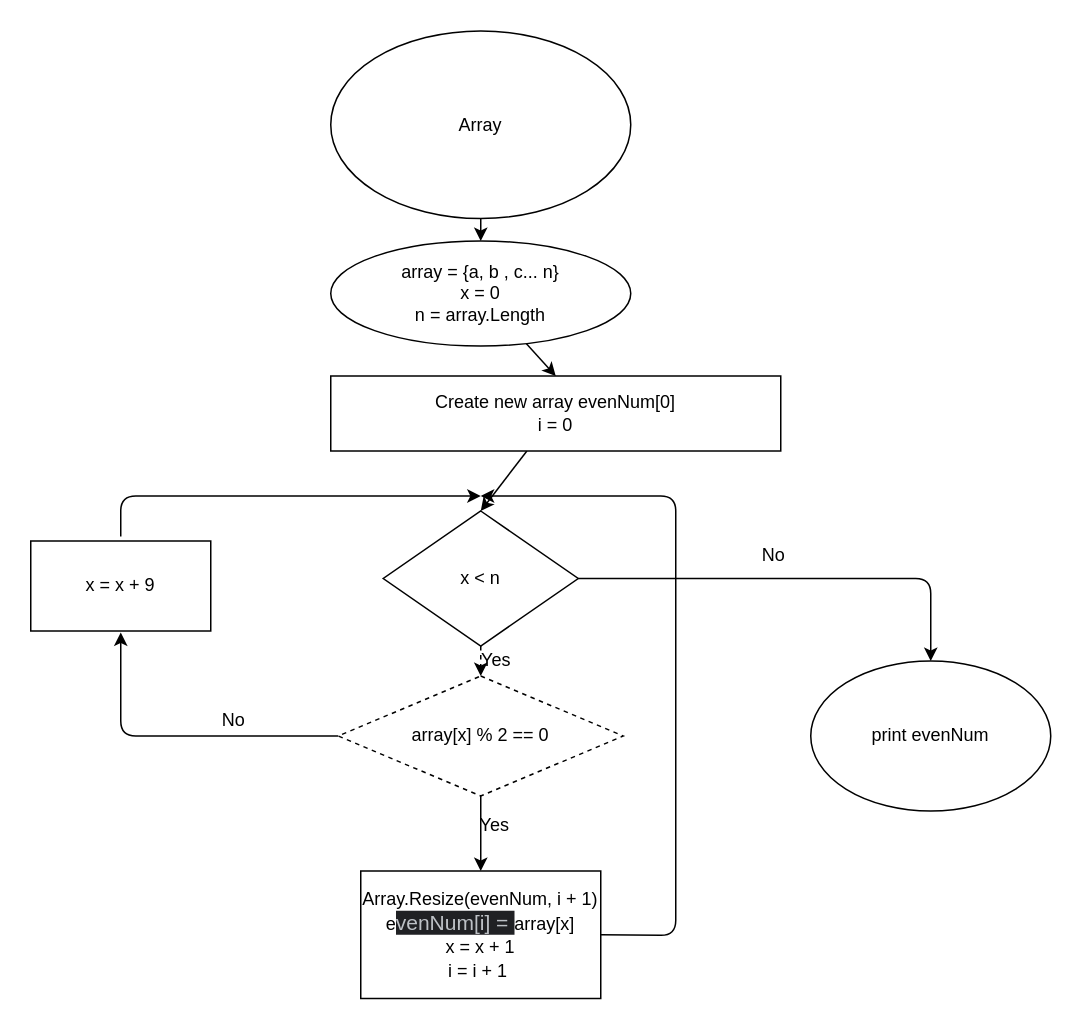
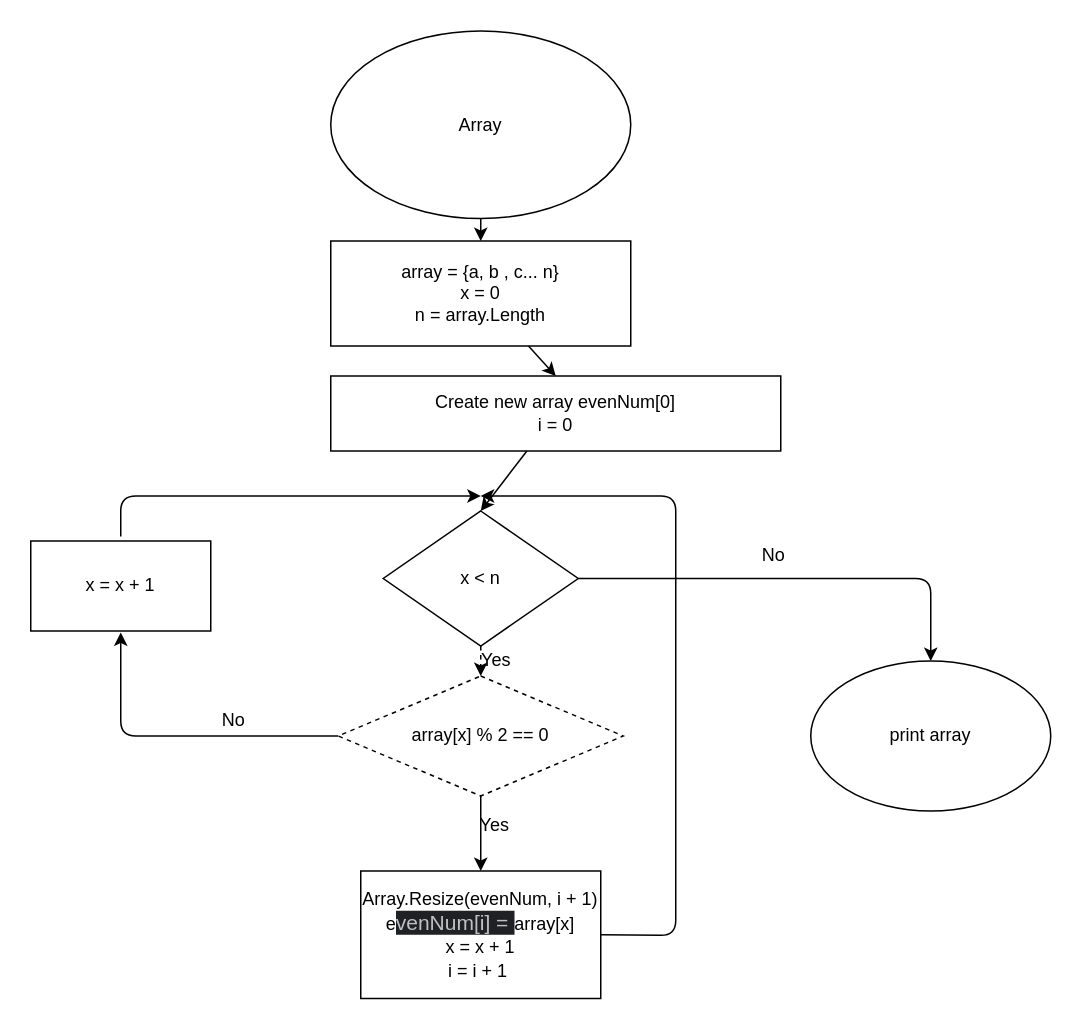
node "array = {a, b , c... n} x = 0 n = array.Length": shape ellipse -> rectangle
node "x = x + 9": label "x = x + 9" -> "x = x + 1"
node "print evenNum": label "print evenNum" -> "print array"
